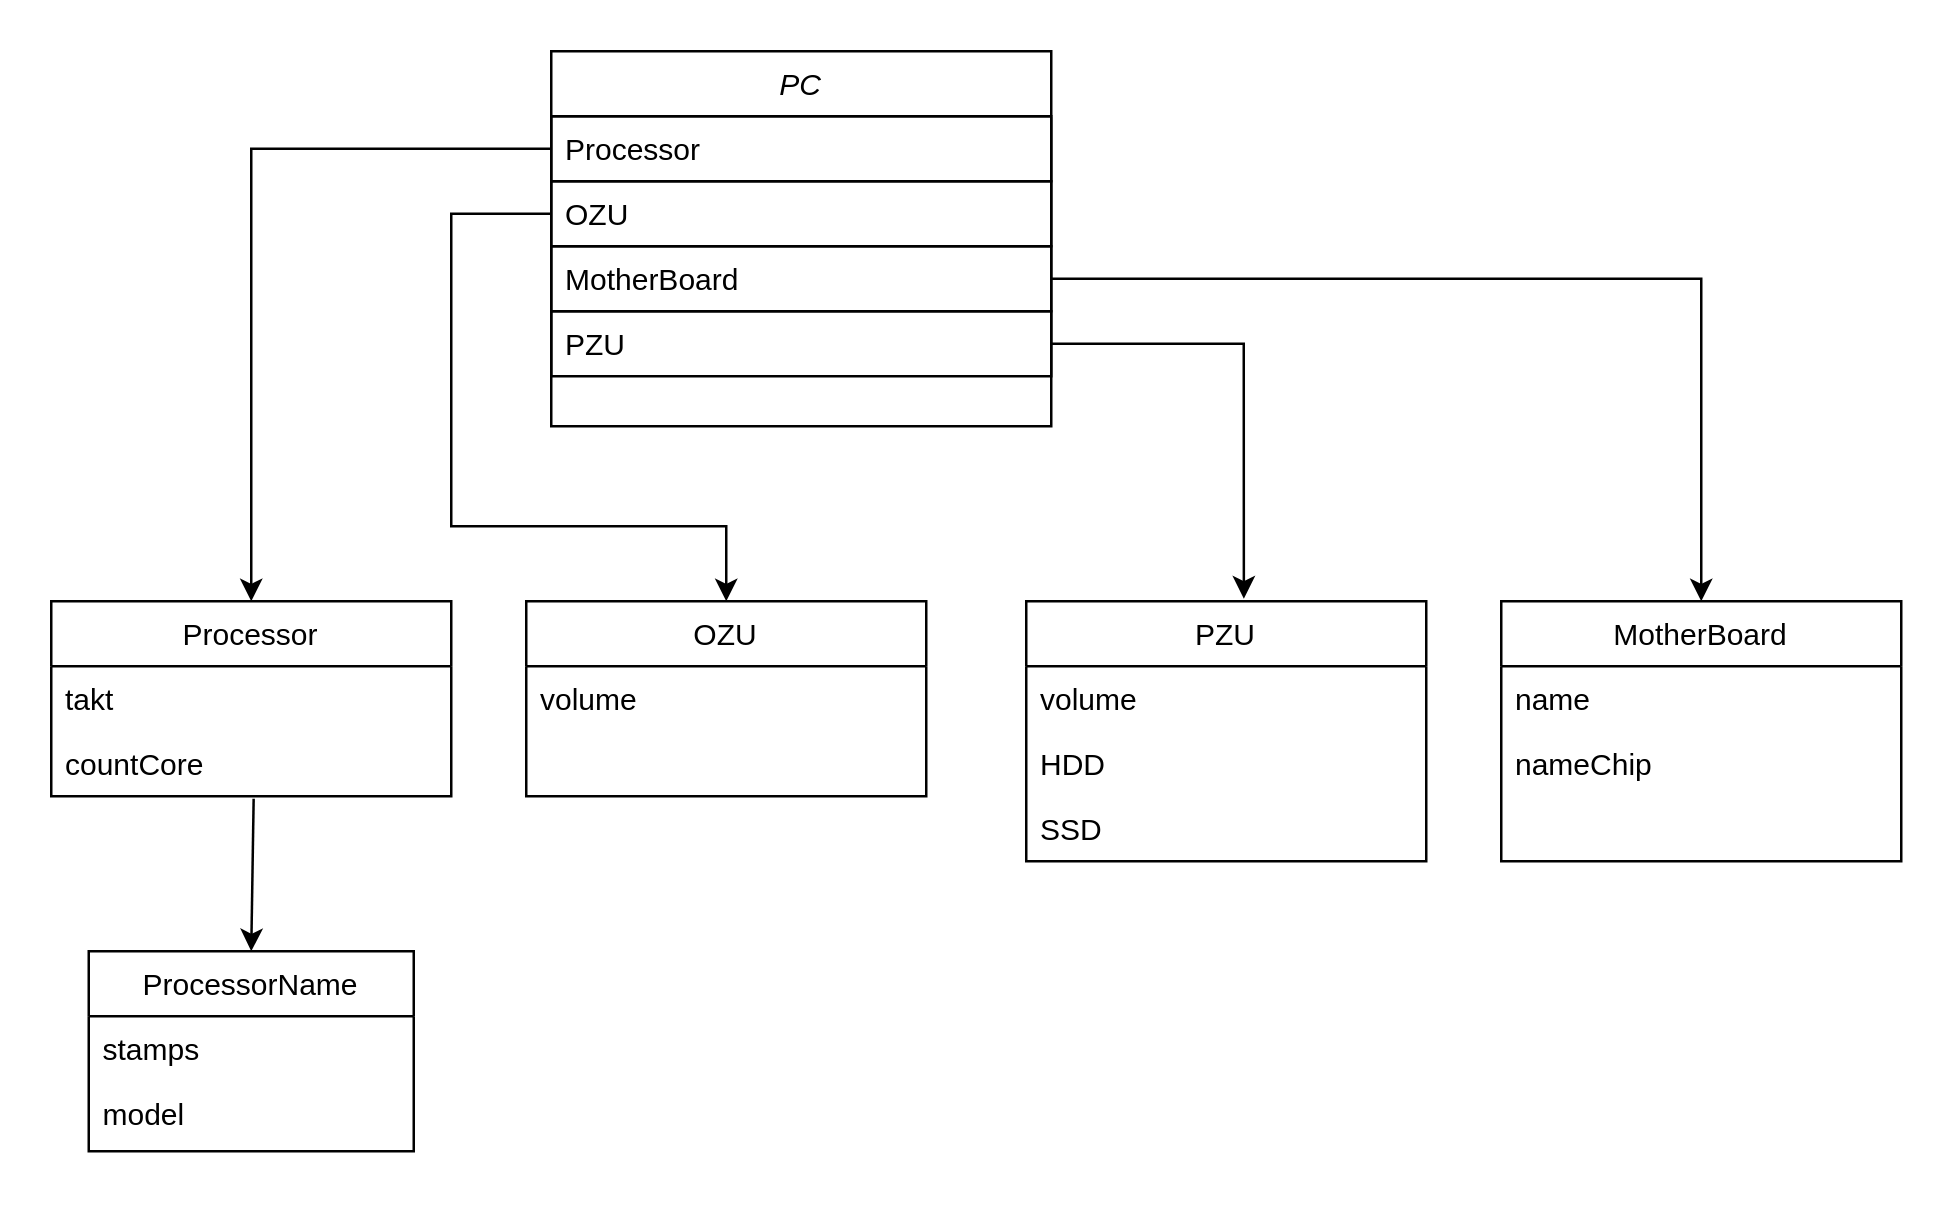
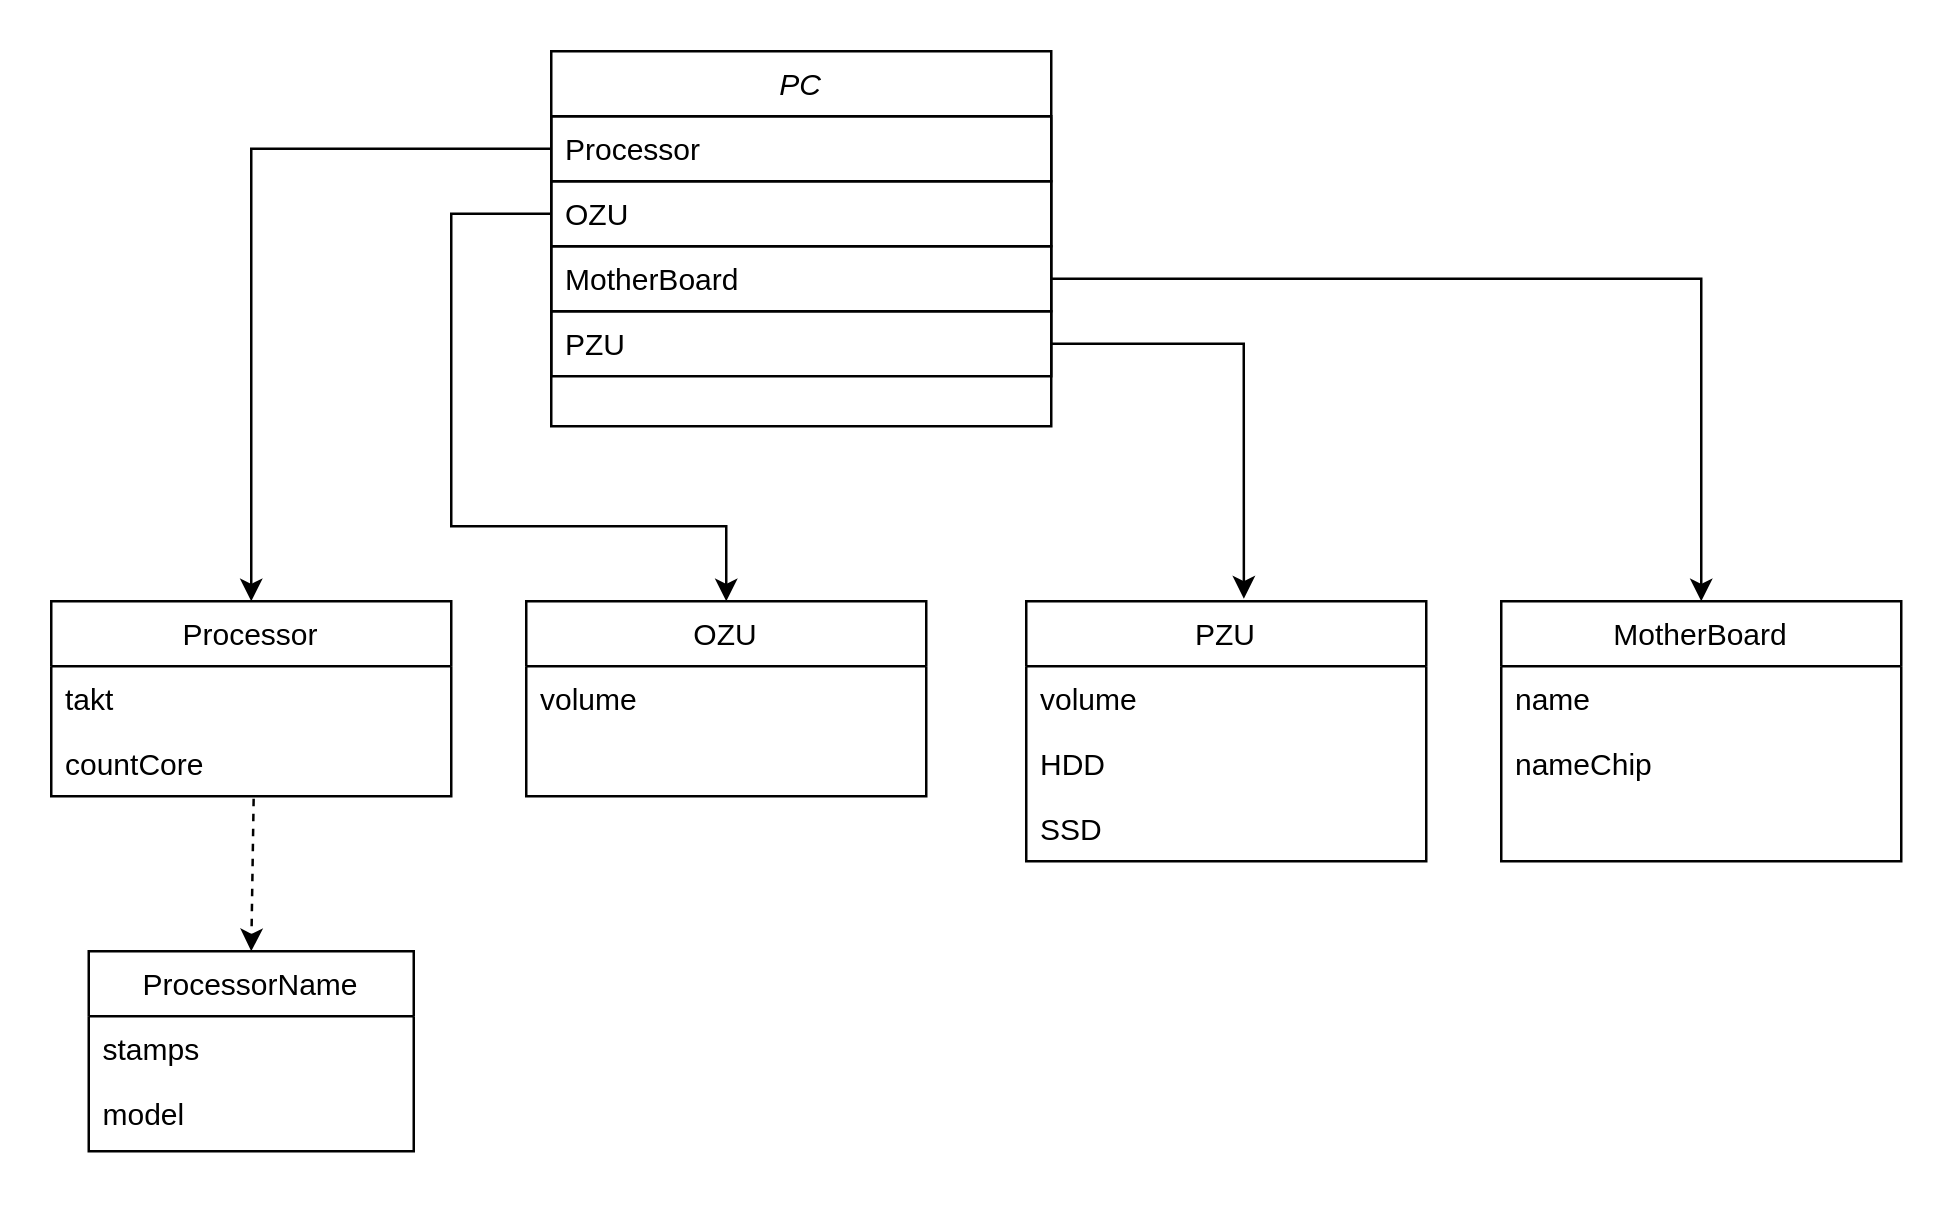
edge "countCore" -> "ProcessorName": style solid -> dashed
